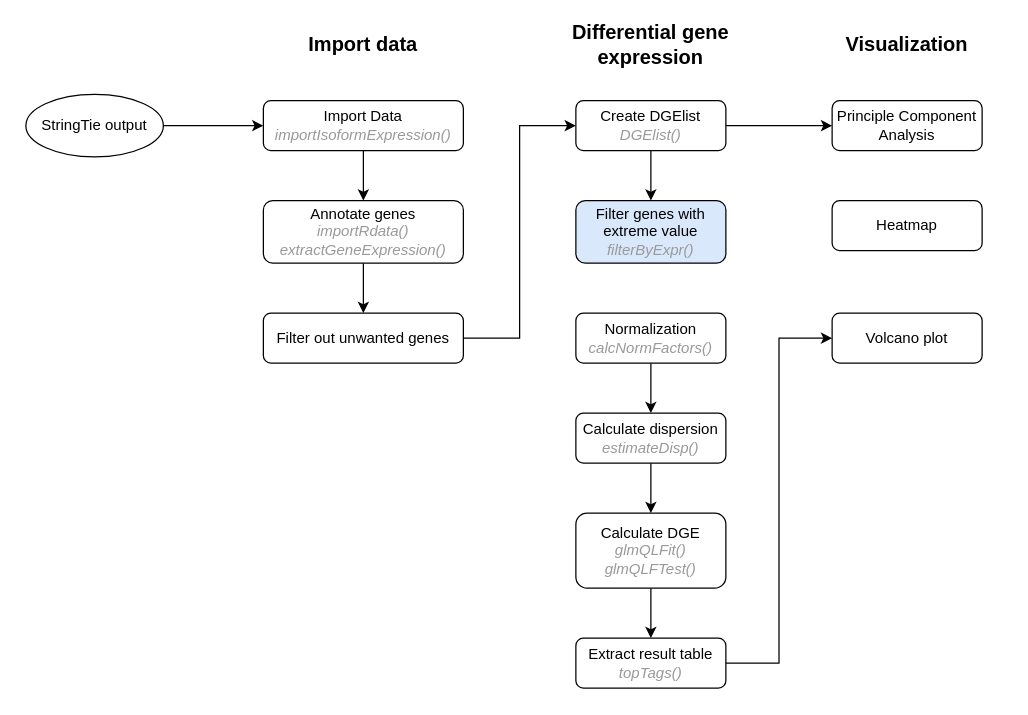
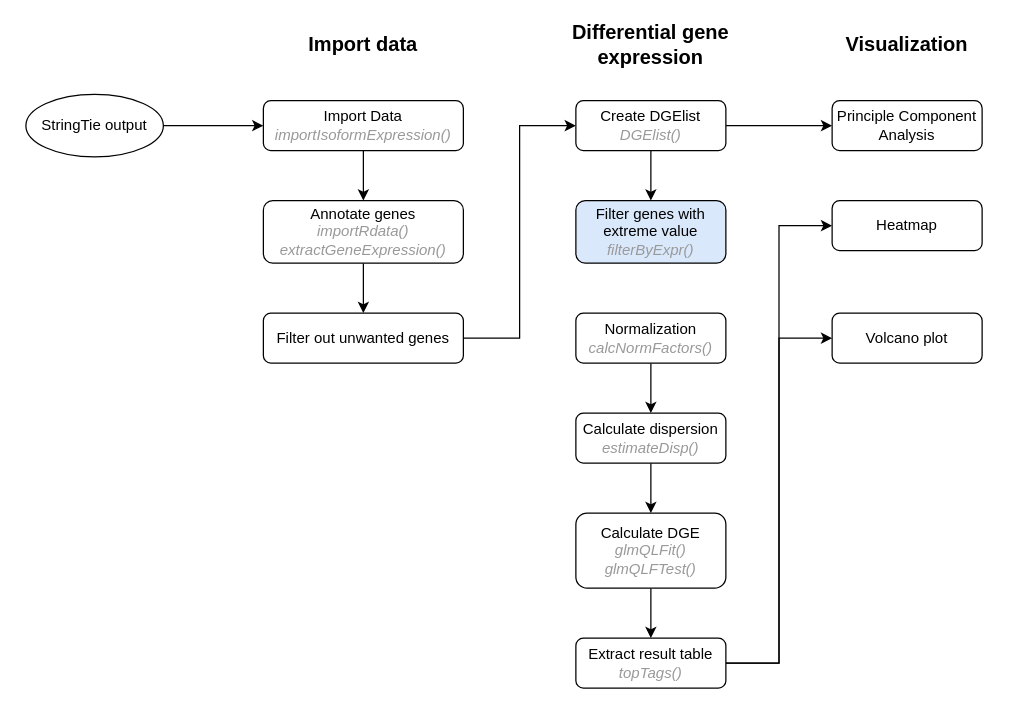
edge "Extract result table topTags()" -> "Heatmap": added
